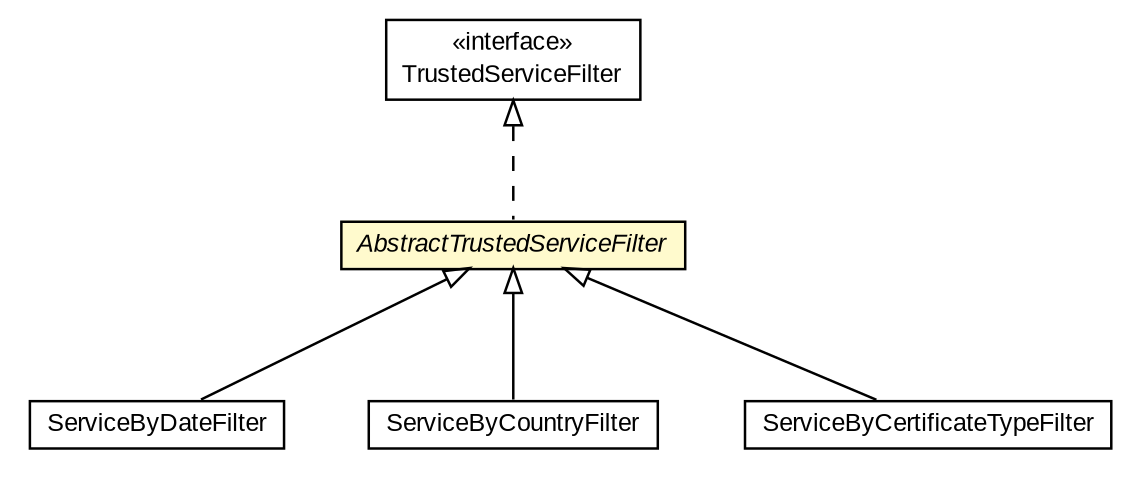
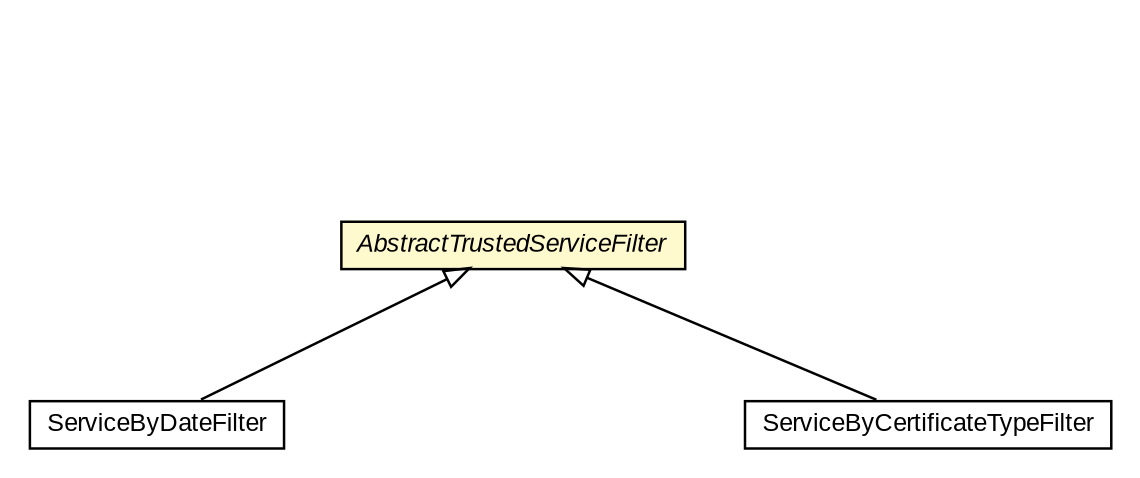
node "TrustedServiceFilter": removed
node "ServiceByCountryFilter": removed
